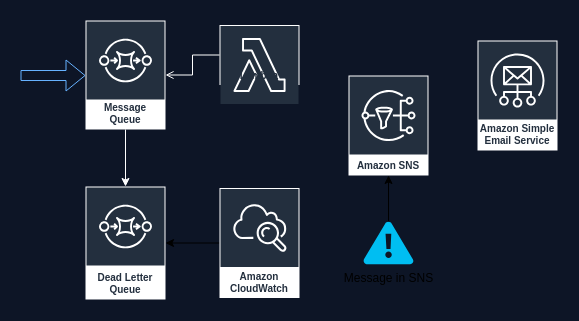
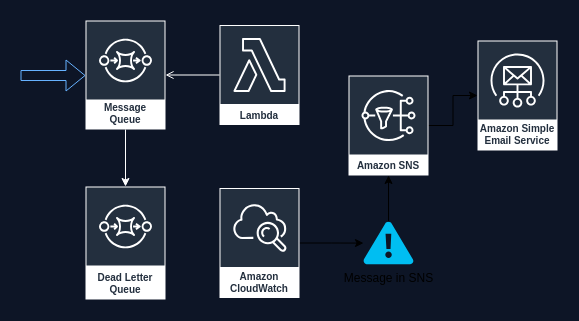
node "Lambda": size 80x60 -> 80x100
edge "Amazon SNS" -> "Amazon Simple Email Service": added
edge "Amazon CloudWatch" -> "Dead Letter Queue": removed
edge "Amazon CloudWatch" -> "Message in SNS": added
